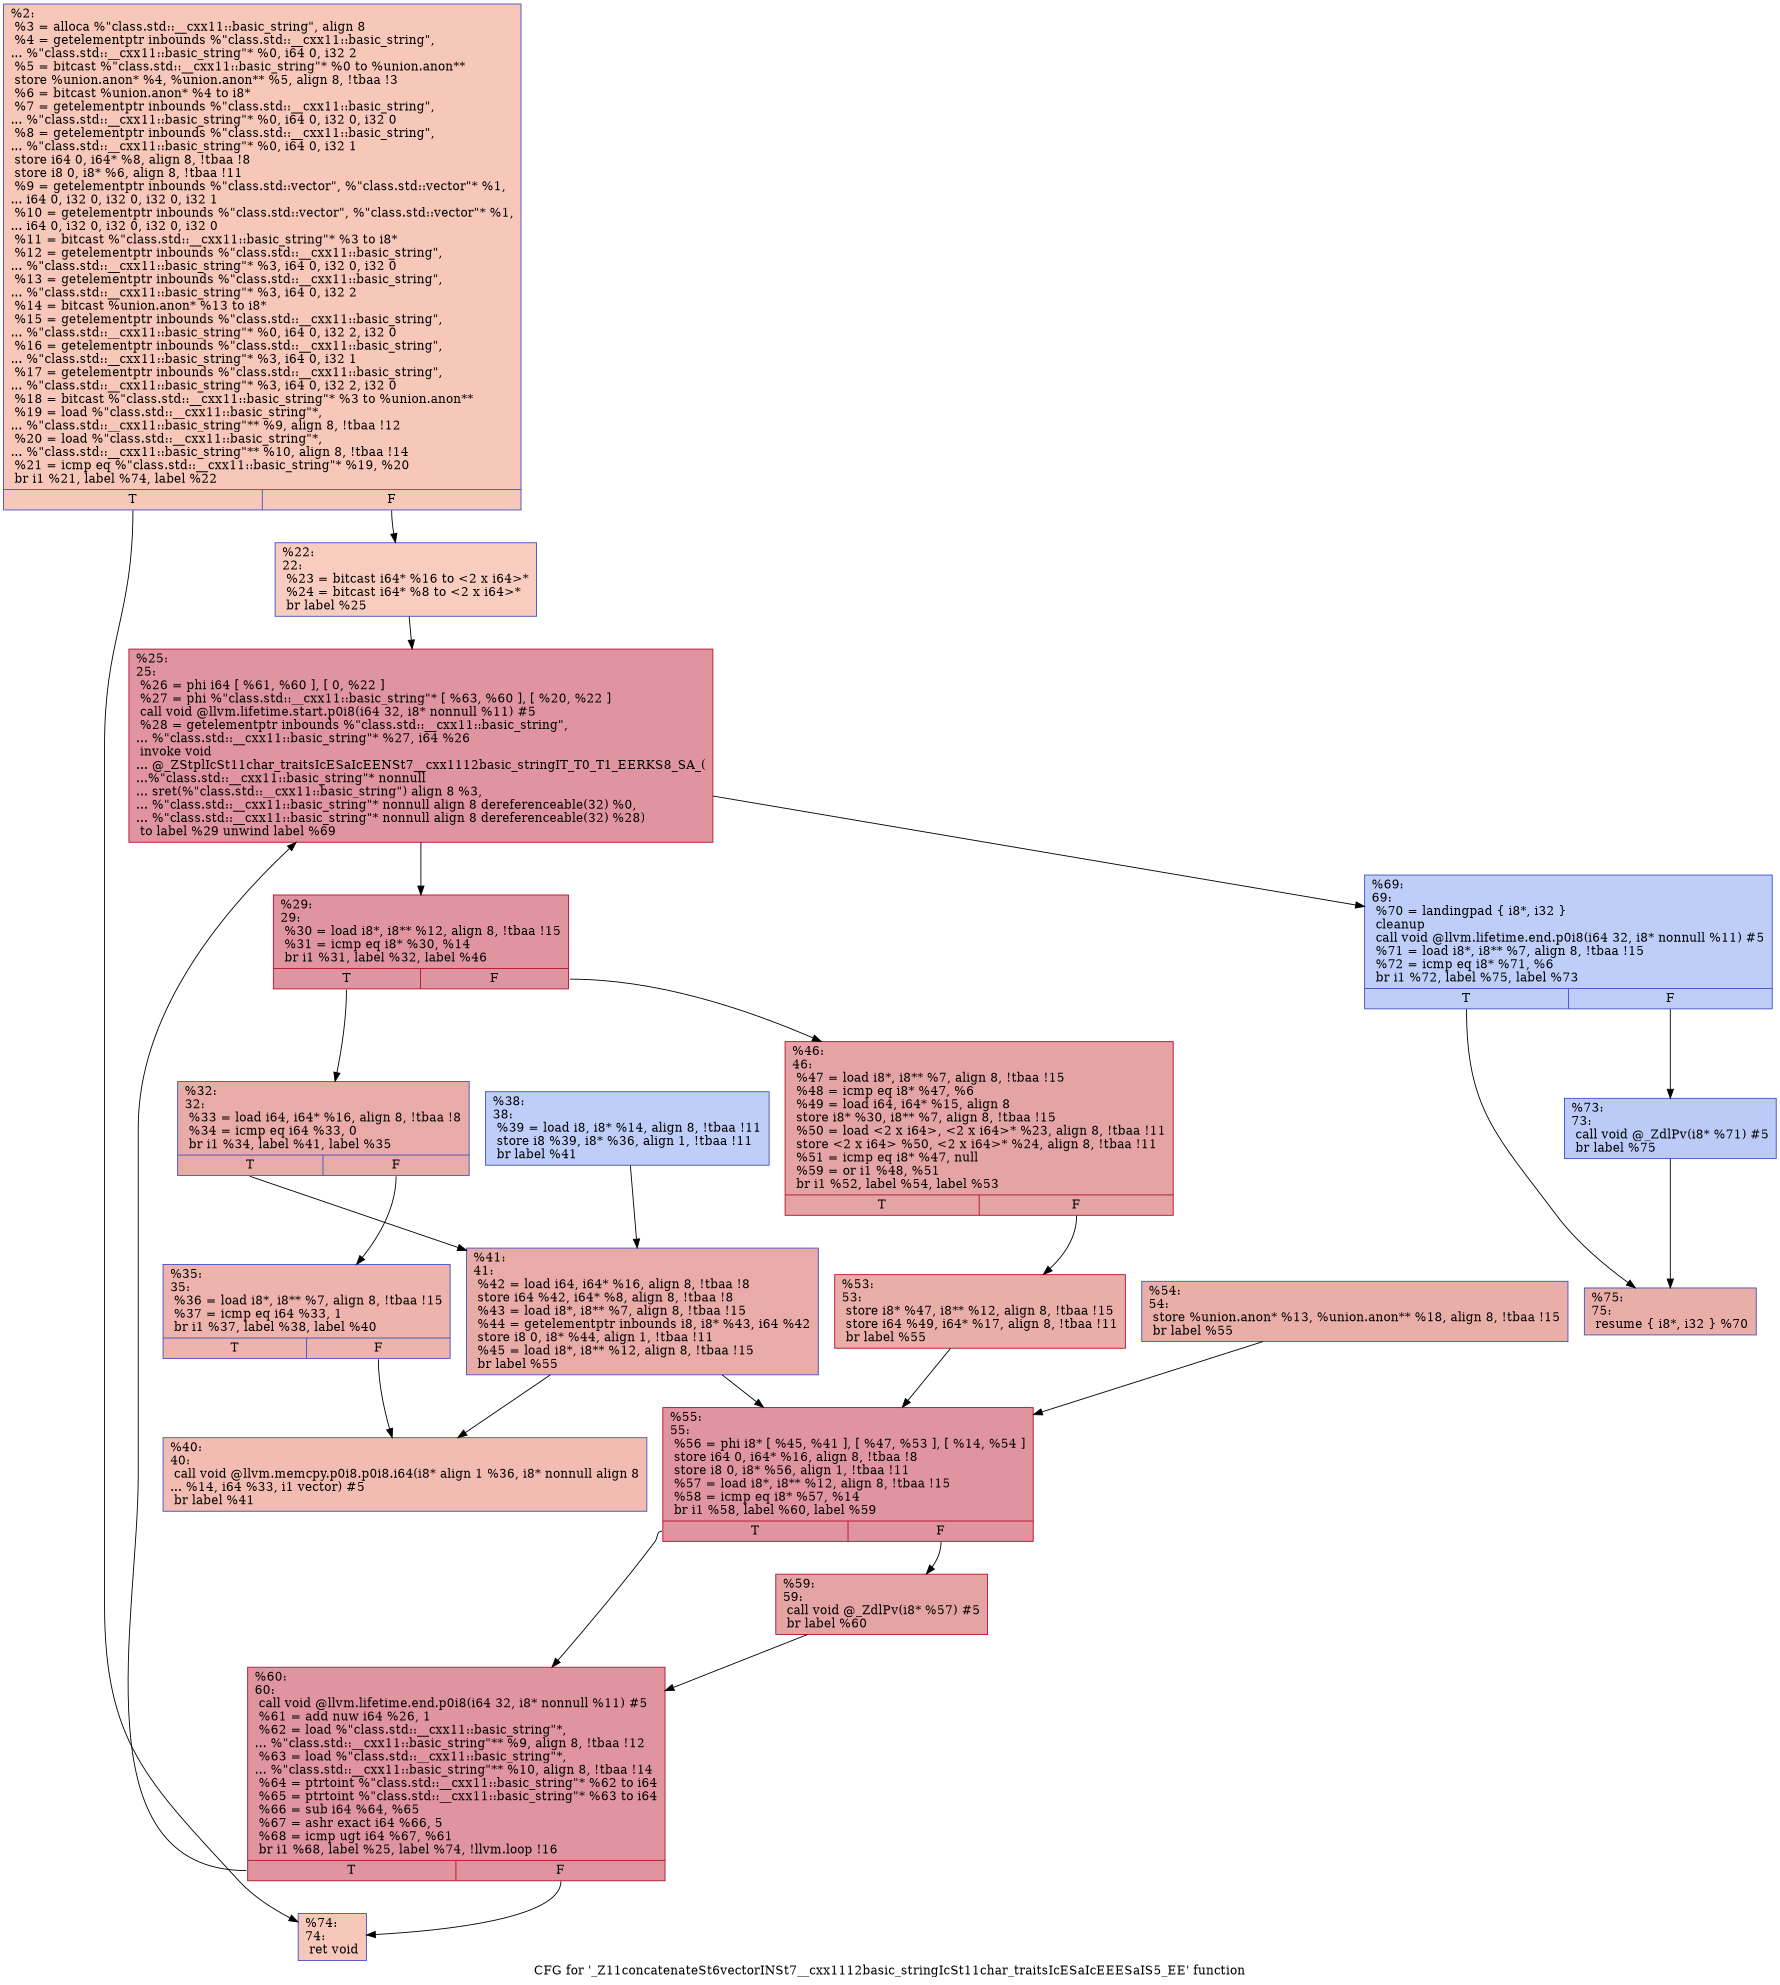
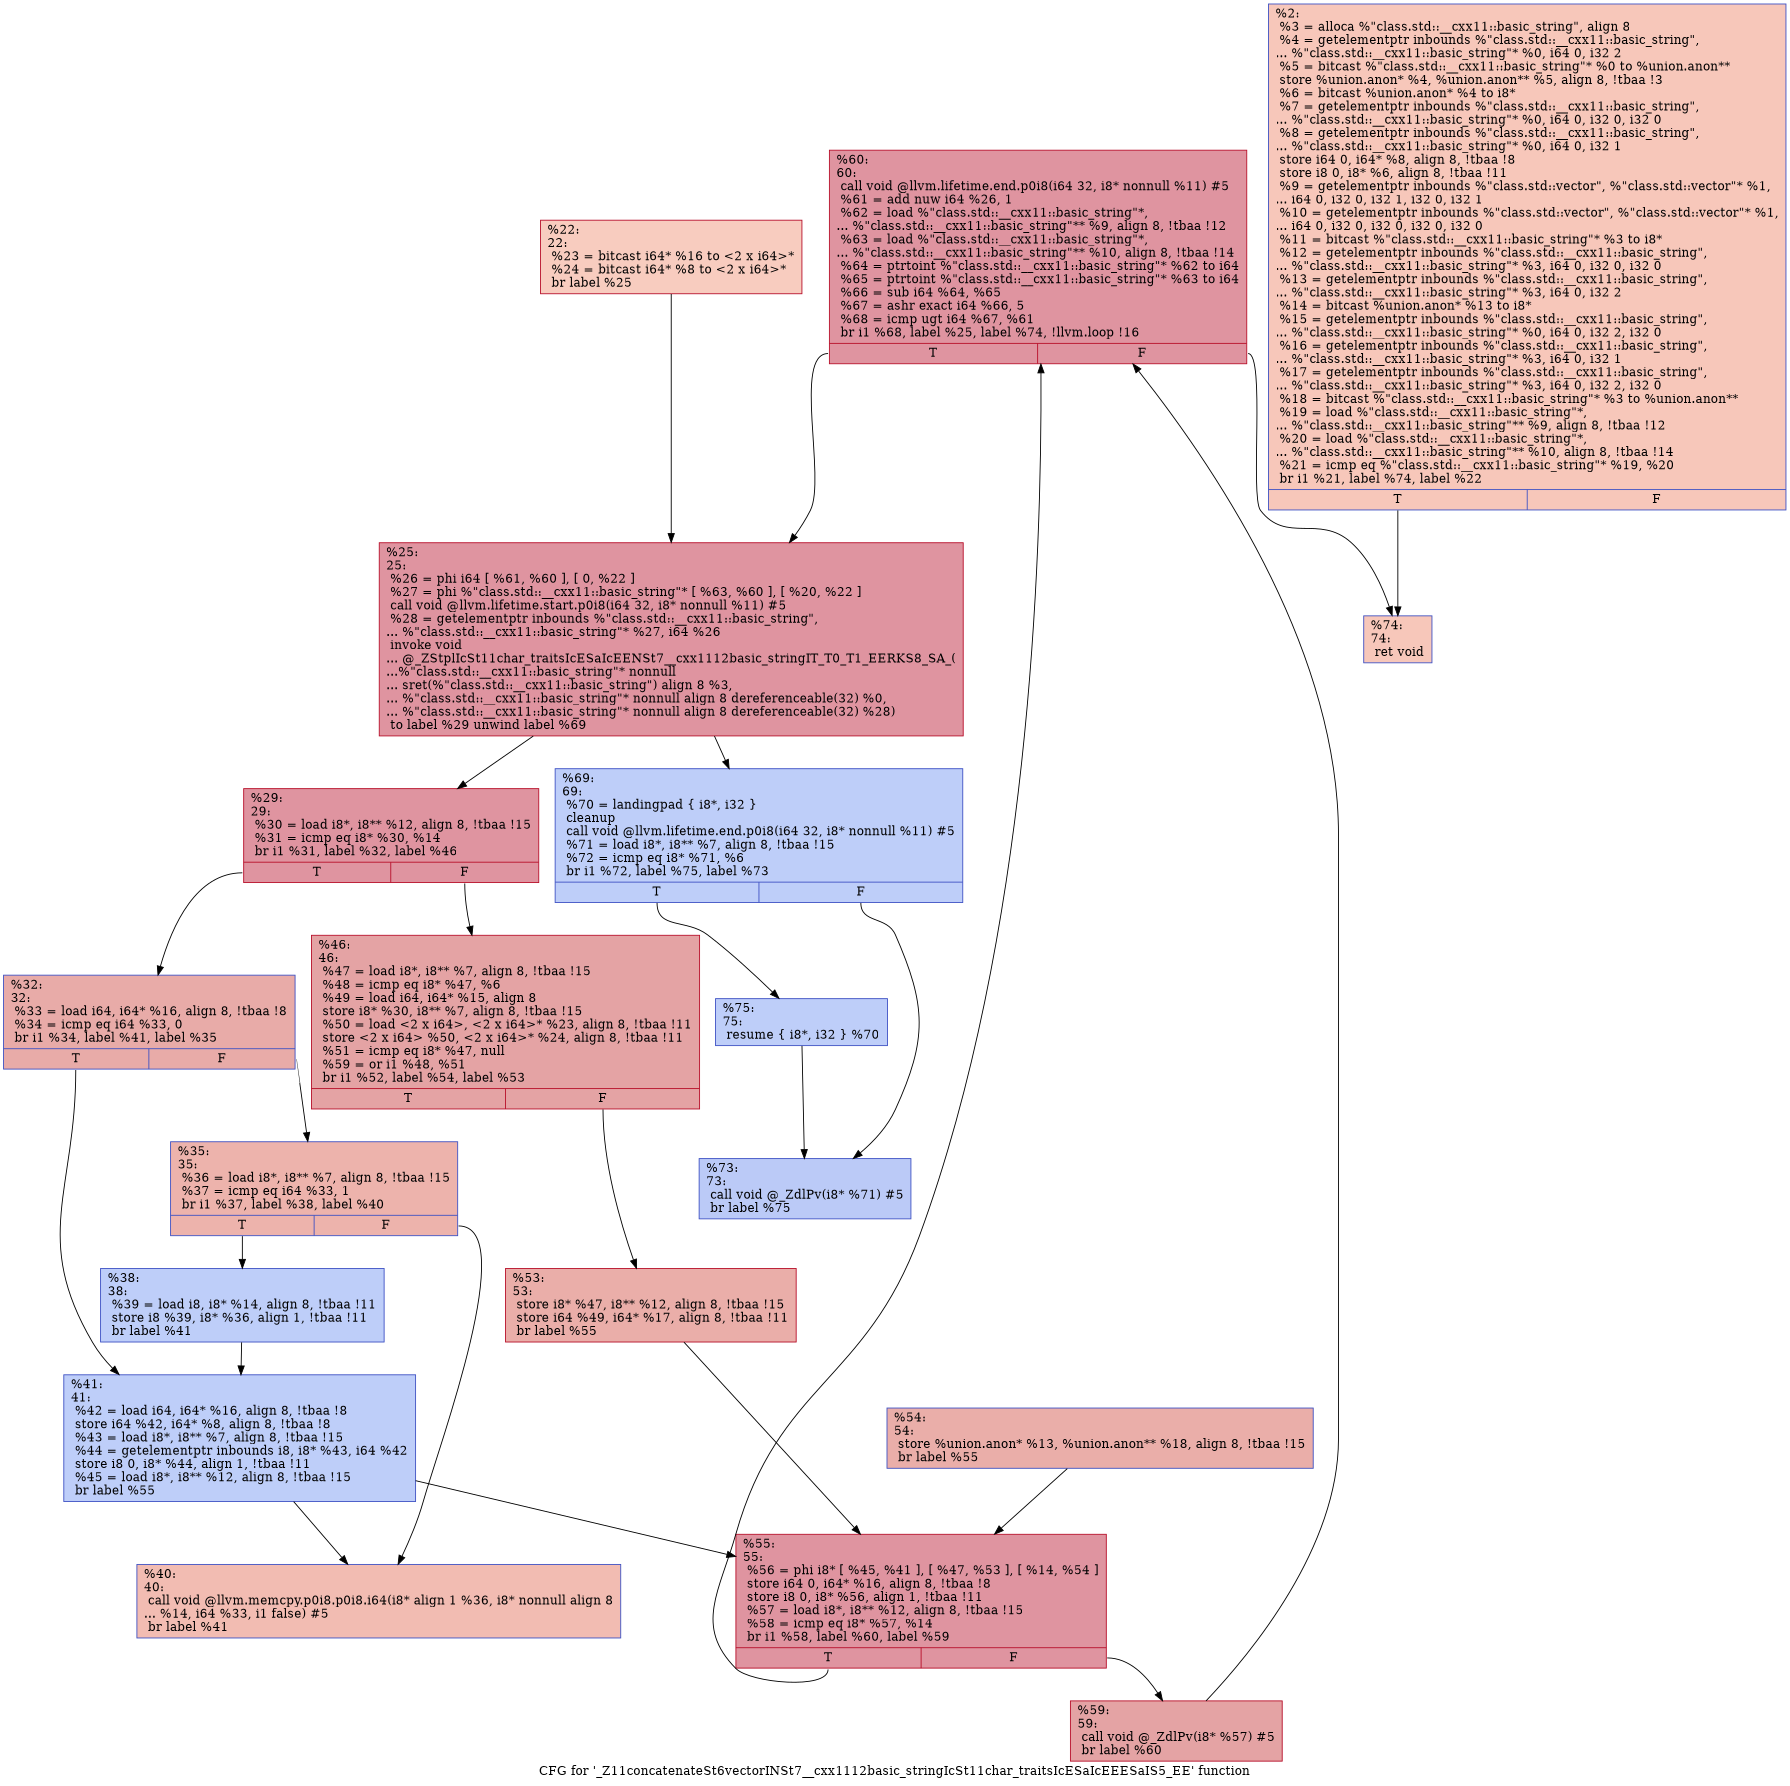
node "%2:": text "... i64 0, i32 0, i32 0, i32 0, i32 1" -> "... i64 0, i32 0, i32 1, i32 0, i32 1"
edge "%2:" -> "%22:": removed
node "%22:": color #3d50c3ff -> #b70d28ff
edge "%73:" -> "%75:": reversed
edge "%35:" -> "%38:": added
node "%41:": fillcolor #cc403a70 -> #6c8ff170
node "%75:": fillcolor #d0473d70 -> #6c8ff170
node "%40:": text "... %14, i64 %33, i1 vector) #5" -> "... %14, i64 %33, i1 false) #5"
